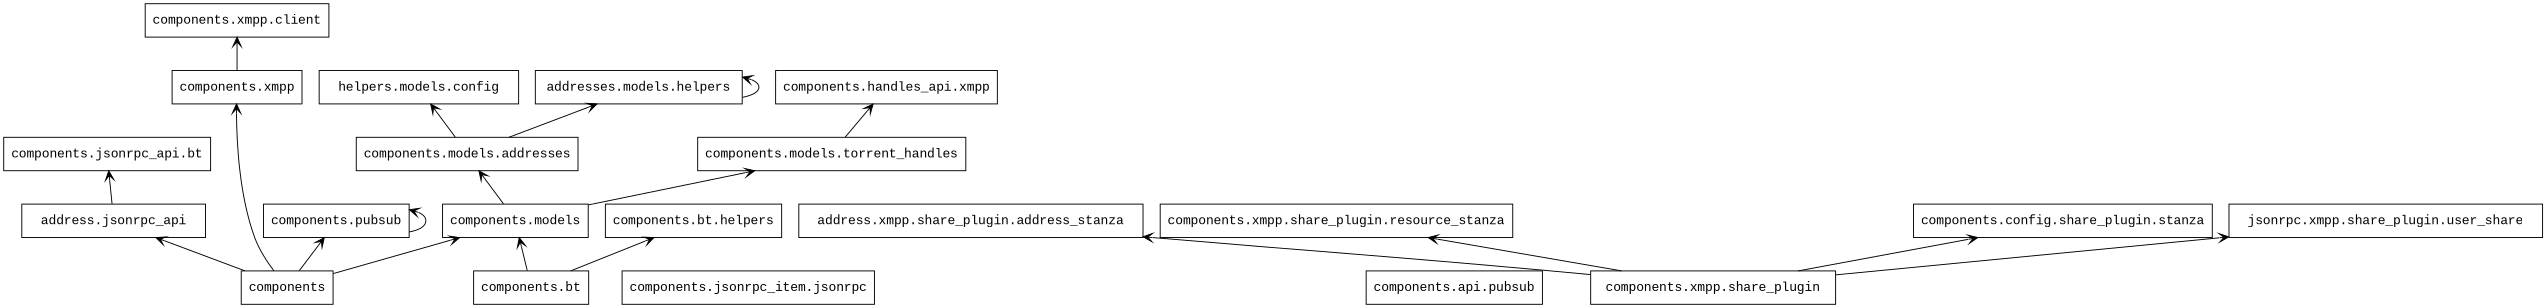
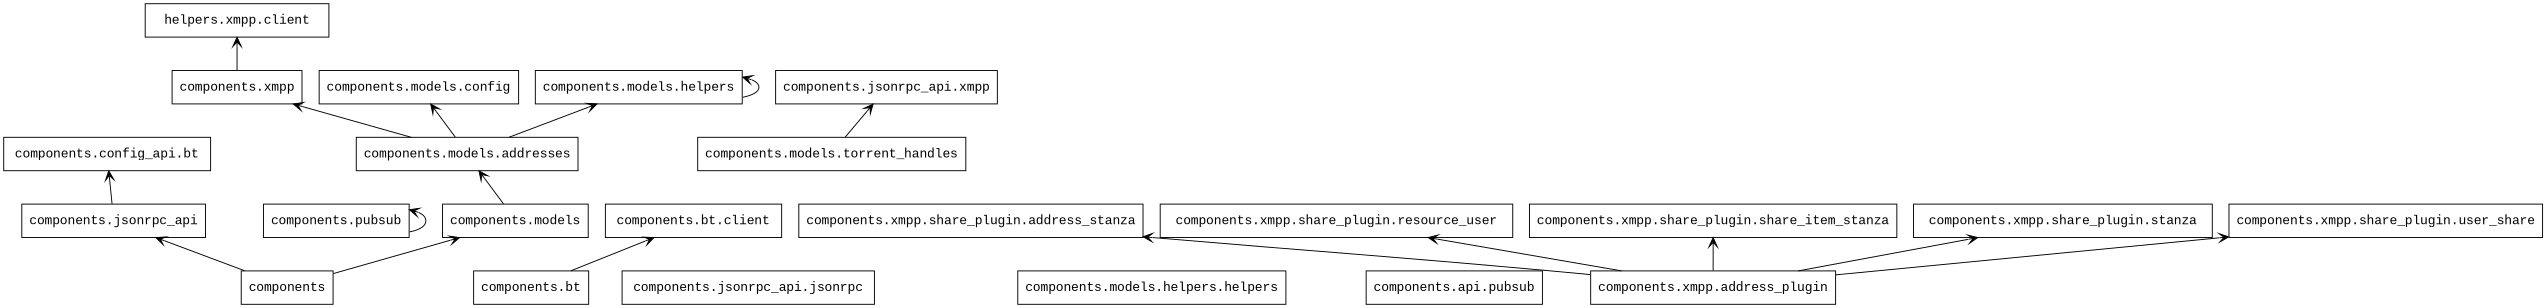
node "components.xmpp.client": label "components.xmpp.client" -> "helpers.xmpp.client"
node "helpers.models.config": label "helpers.models.config" -> "components.models.config"
node "addresses.models.helpers": label "addresses.models.helpers" -> "components.models.helpers"
node "components.handles_api.xmpp": label "components.handles_api.xmpp" -> "components.jsonrpc_api.xmpp"
node "components.jsonrpc_api.bt": label "components.jsonrpc_api.bt" -> "components.config_api.bt"
edge "components.models" -> "components.models.torrent_handles": removed
edge "components" -> "components.xmpp": now "components.models.addresses" -> "components.xmpp"
node "address.jsonrpc_api": label "address.jsonrpc_api" -> "components.jsonrpc_api"
node "components.bt.helpers": label "components.bt.helpers" -> "components.bt.client"
node "address.xmpp.share_plugin.address_stanza": label "address.xmpp.share_plugin.address_stanza" -> "components.xmpp.share_plugin.address_stanza"
node "components.xmpp.share_plugin.resource_stanza": label "components.xmpp.share_plugin.resource_stanza" -> "components.xmpp.share_plugin.resource_user"
node "components.xmpp.share_plugin.share_item_stanza": added
node "components.config.share_plugin.stanza": label "components.config.share_plugin.stanza" -> "components.xmpp.share_plugin.stanza"
node "jsonrpc.xmpp.share_plugin.user_share": label "jsonrpc.xmpp.share_plugin.user_share" -> "components.xmpp.share_plugin.user_share"
edge "components" -> "components.pubsub": removed
edge "components.bt" -> "components.models": removed
node "components.jsonrpc_item.jsonrpc": label "components.jsonrpc_item.jsonrpc" -> "components.jsonrpc_api.jsonrpc"
node "components.models.helpers.helpers": added
node "components.xmpp.share_plugin": label "components.xmpp.share_plugin" -> "components.xmpp.address_plugin"
